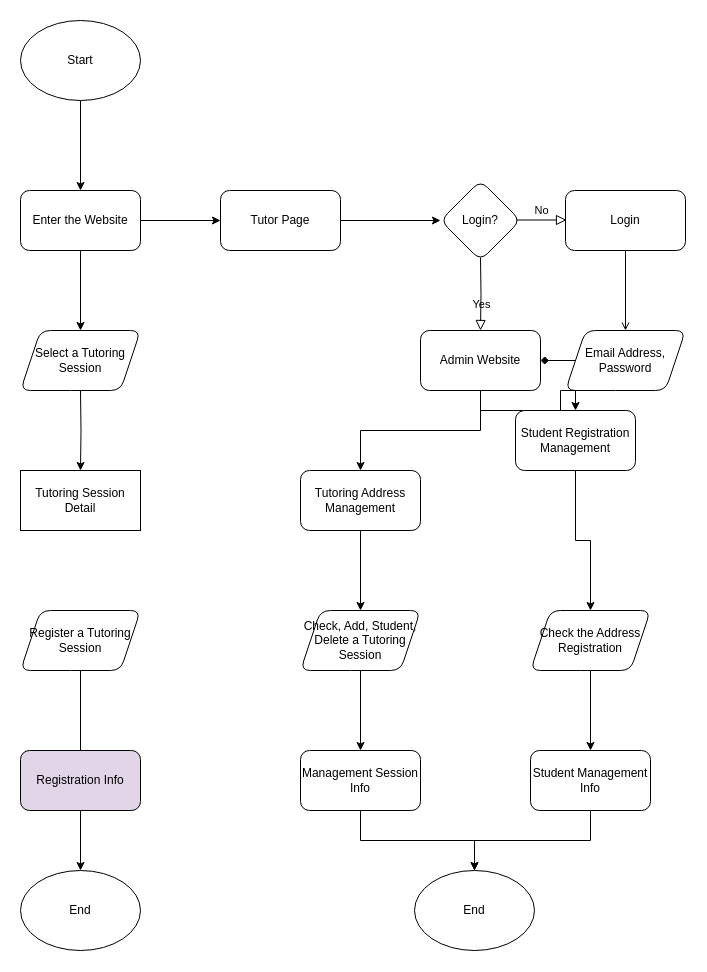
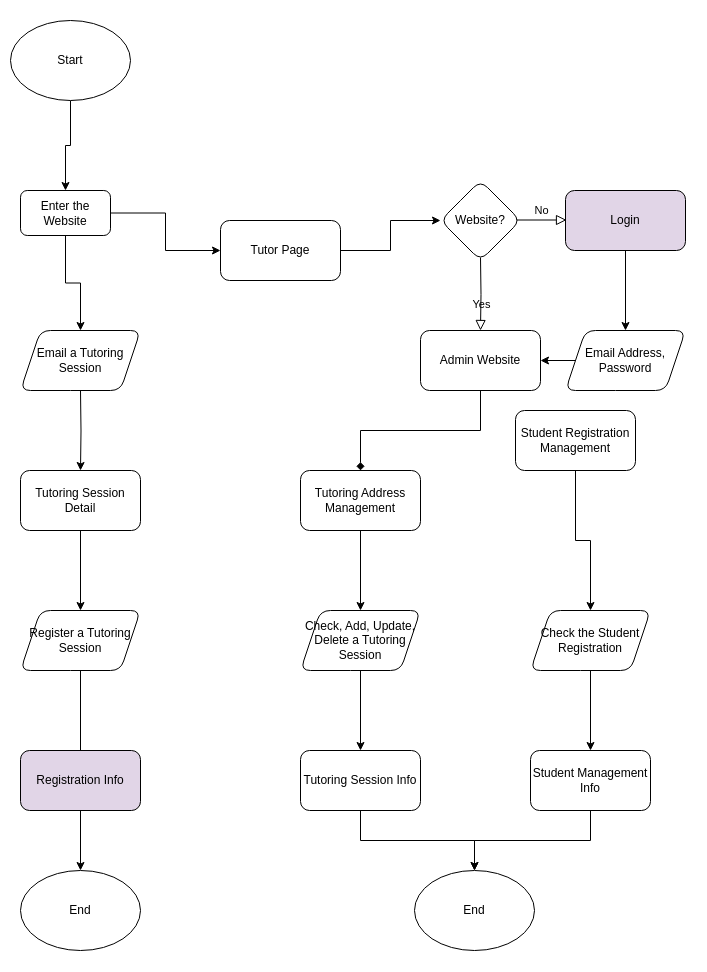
node "Start": moved (81, 61) -> (71, 61)
node "Enter the Website": size 120x60 -> 90x45
node "Tutor Page": moved (281, 221) -> (281, 251)
node "Login?": label "Login?" -> "Website?"
node "Login": fillcolor #ffffff -> #e1d5e7
edge "Login" -> "Email Address, Password": arrowhead open -> classic
node "Select a Tutoring Session": label "Select a Tutoring Session" -> "Email a Tutoring Session"
edge "Email Address, Password" -> "Admin Website": arrowhead diamond -> classic
edge "Admin Website" -> "Student Registration Management": removed
edge "Admin Website" -> "Tutoring Address Management": arrowhead classic -> diamond
node "Tutoring Session Detail": shape rectangle -> rounded rectangle
edge "Tutoring Session Detail" -> "Register a Tutoring Session": added
node "Check, Add, Student, Delete a Tutoring Session": label "Check, Add, Student, Delete a Tutoring Session" -> "Check, Add, Update, Delete a Tutoring Session"
node "Check the Address Registration": label "Check the Address Registration" -> "Check the Student Registration"
node "Management Session Info": label "Management Session Info" -> "Tutoring Session Info"
